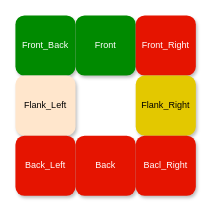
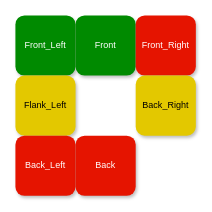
node "Front_Back": label "Front_Back" -> "Front_Left"
node "Flank_Left": fillcolor #ffe6cc -> #e3c800
node "Flank_Right": label "Flank_Right" -> "Back_Right"
node "Bacl_Right": removed
